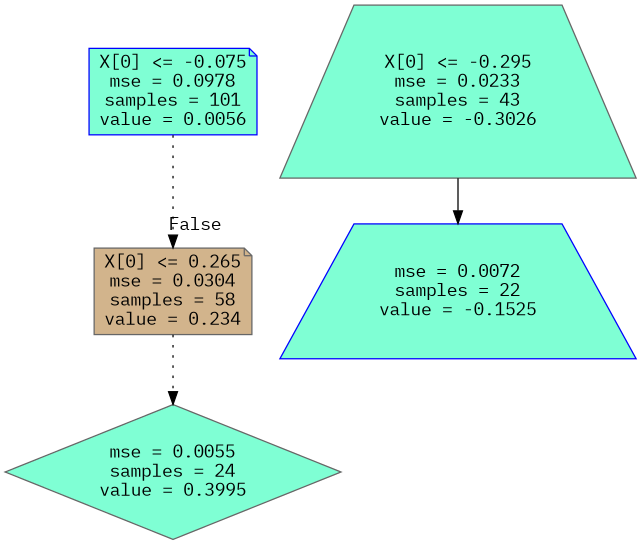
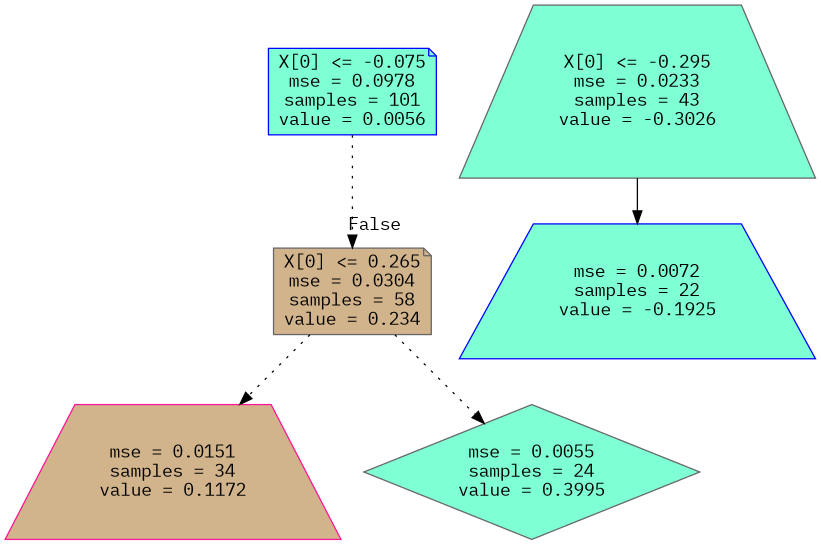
node "mse = 0.0072 samples = 22 value = -0.1525": label "mse = 0.0072 samples = 22 value = -0.1525" -> "mse = 0.0072 samples = 22 value = -0.1925"
node "mse = 0.0151 samples = 34 value = 0.1172": added
